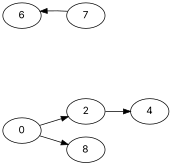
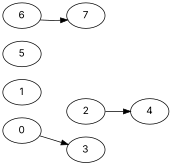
edge "7" -> "6": reversed
node "5": added
node "1": added
edge "0" -> "2": removed
node "8": label "8" -> "3"
